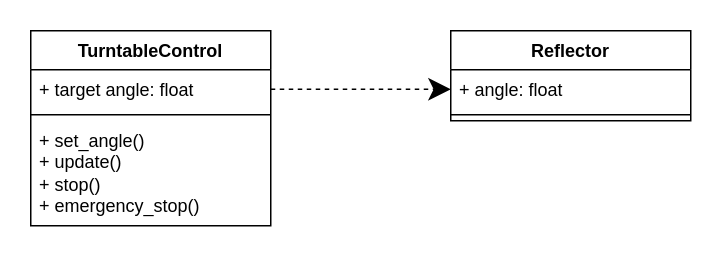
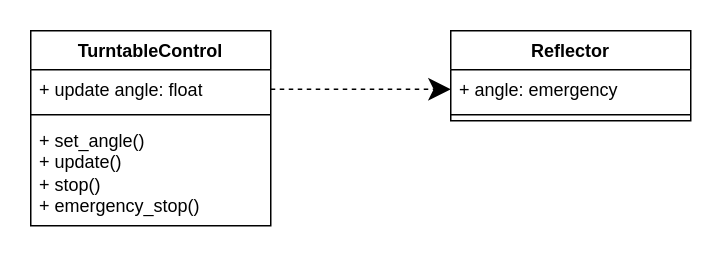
node "+ target angle: float": label "+ target angle: float" -> "+ update angle: float"
node "+ angle: float": label "+ angle: float" -> "+ angle: emergency"
